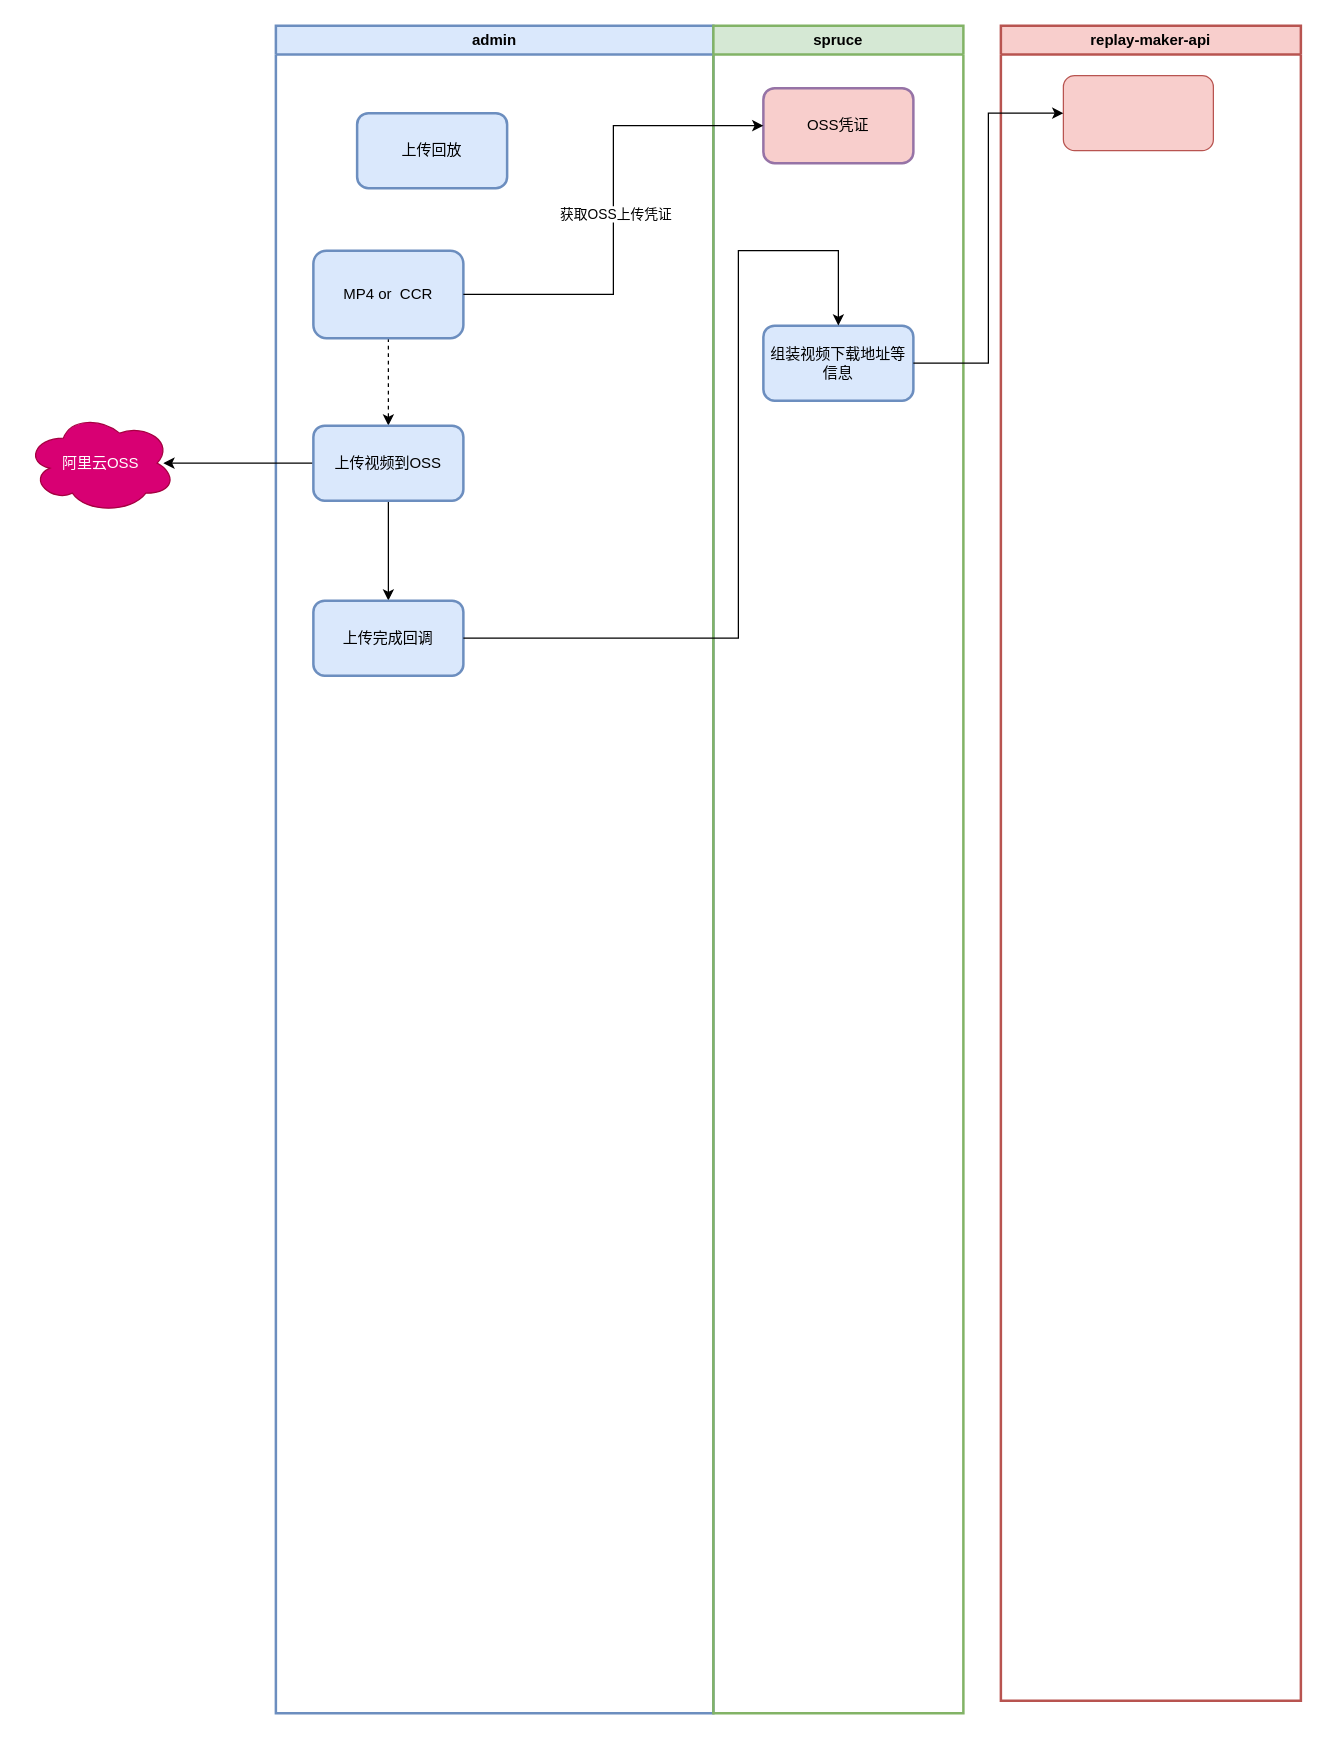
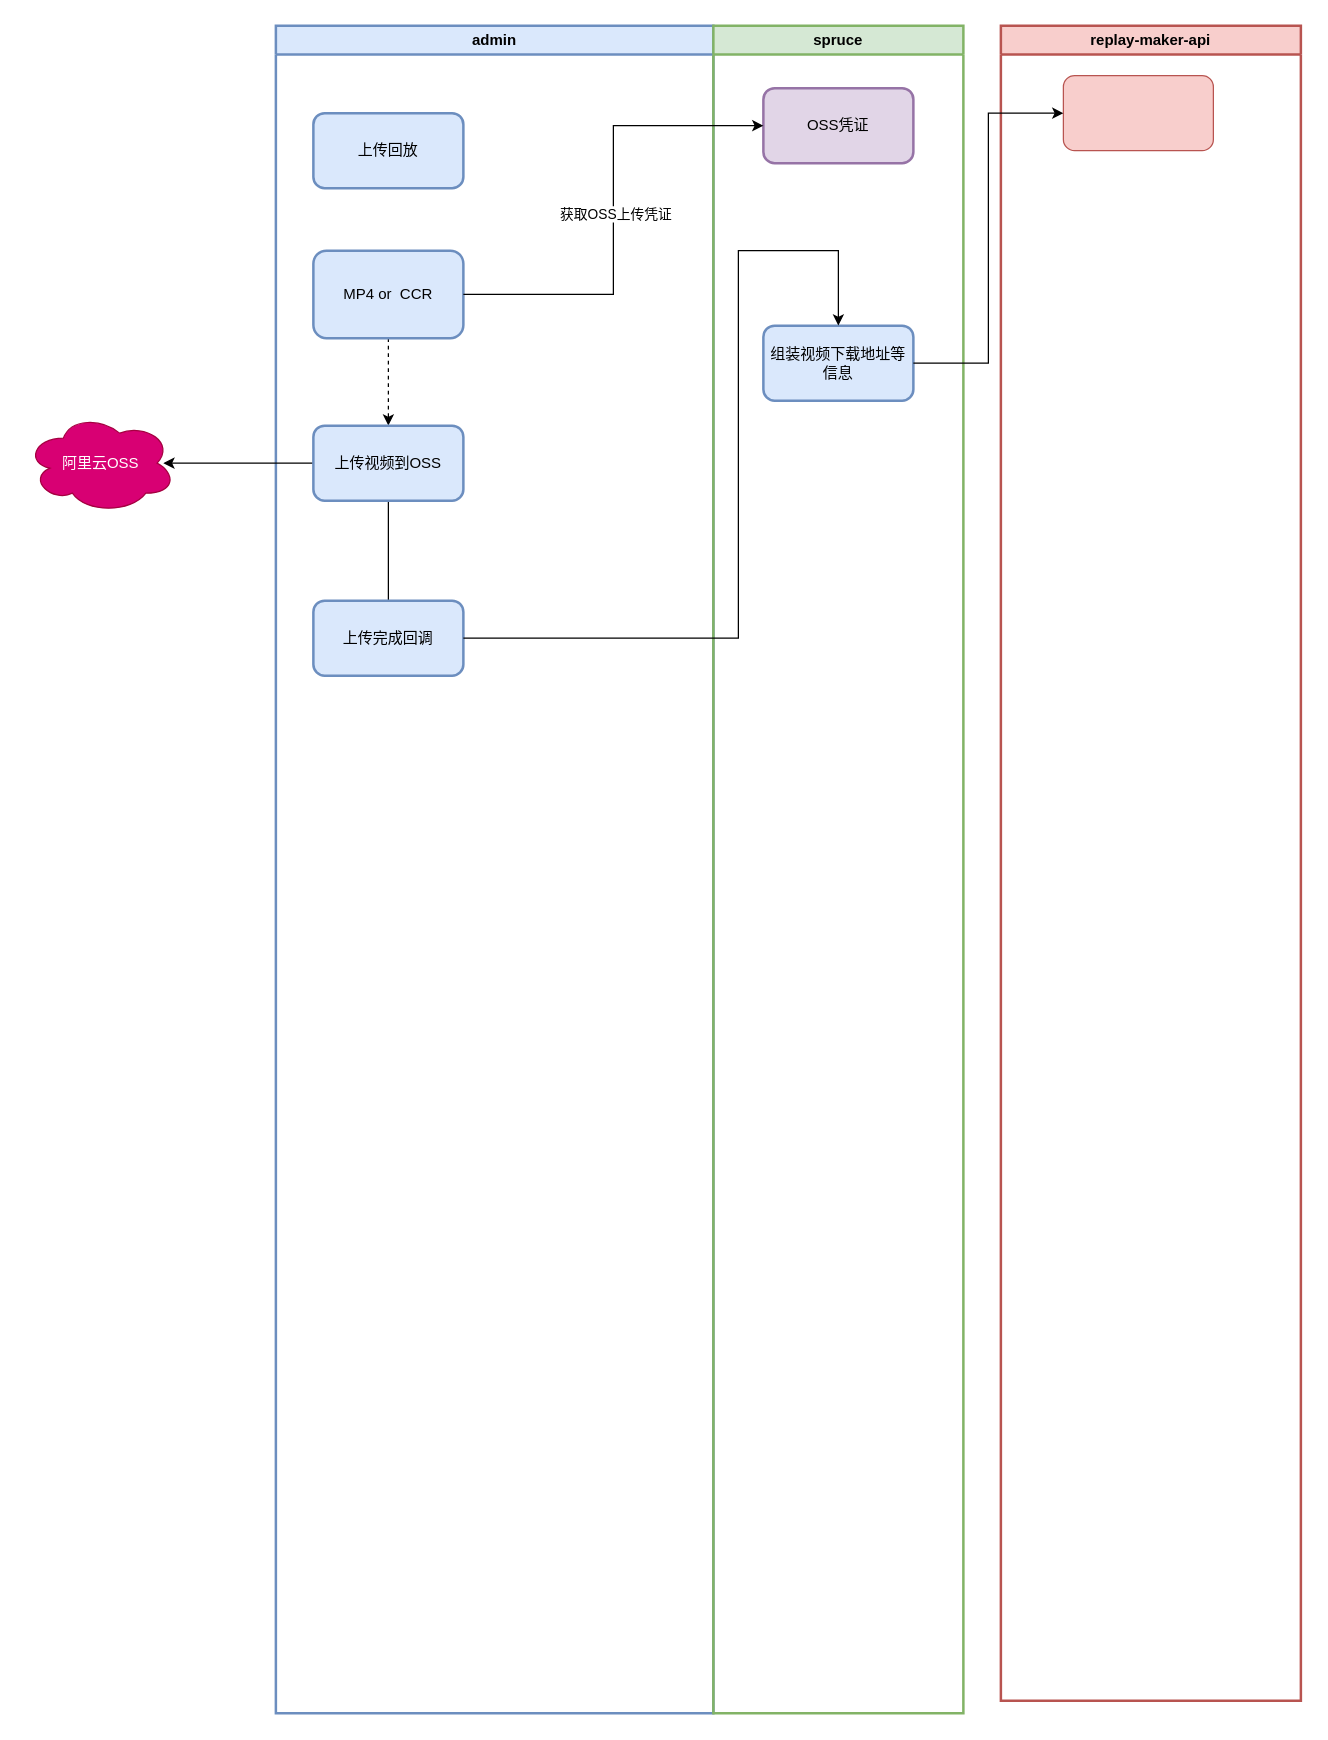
node "OSS凭证": fillcolor #f8cecc -> #e1d5e7
node "上传回放": moved (432, 151) -> (388, 151)
edge "上传视频到OSS" -> "上传完成回调": arrowhead classic -> none
